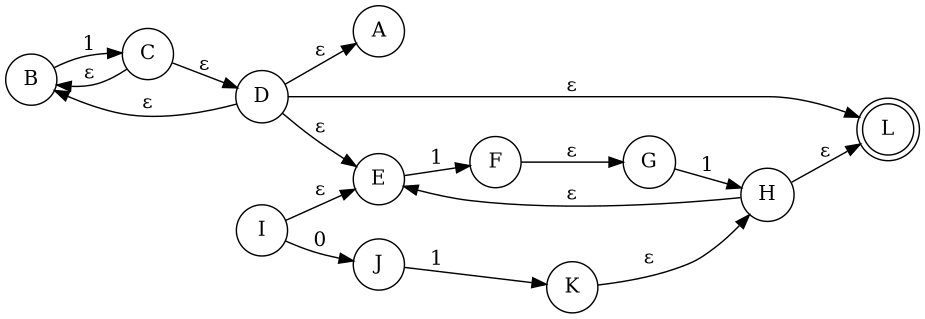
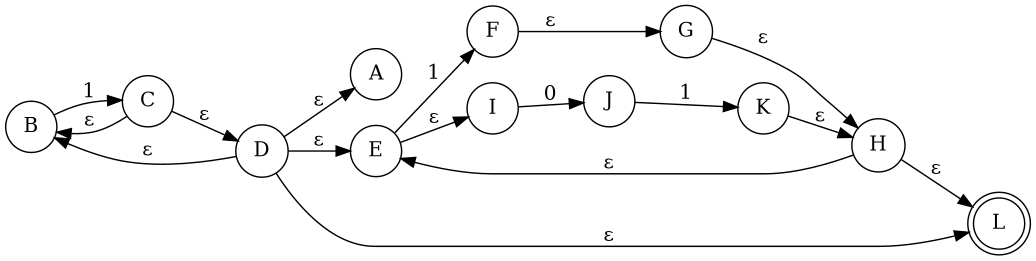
edge "G" -> "H": label "1" -> "ε"
edge "I" -> "E": reversed
